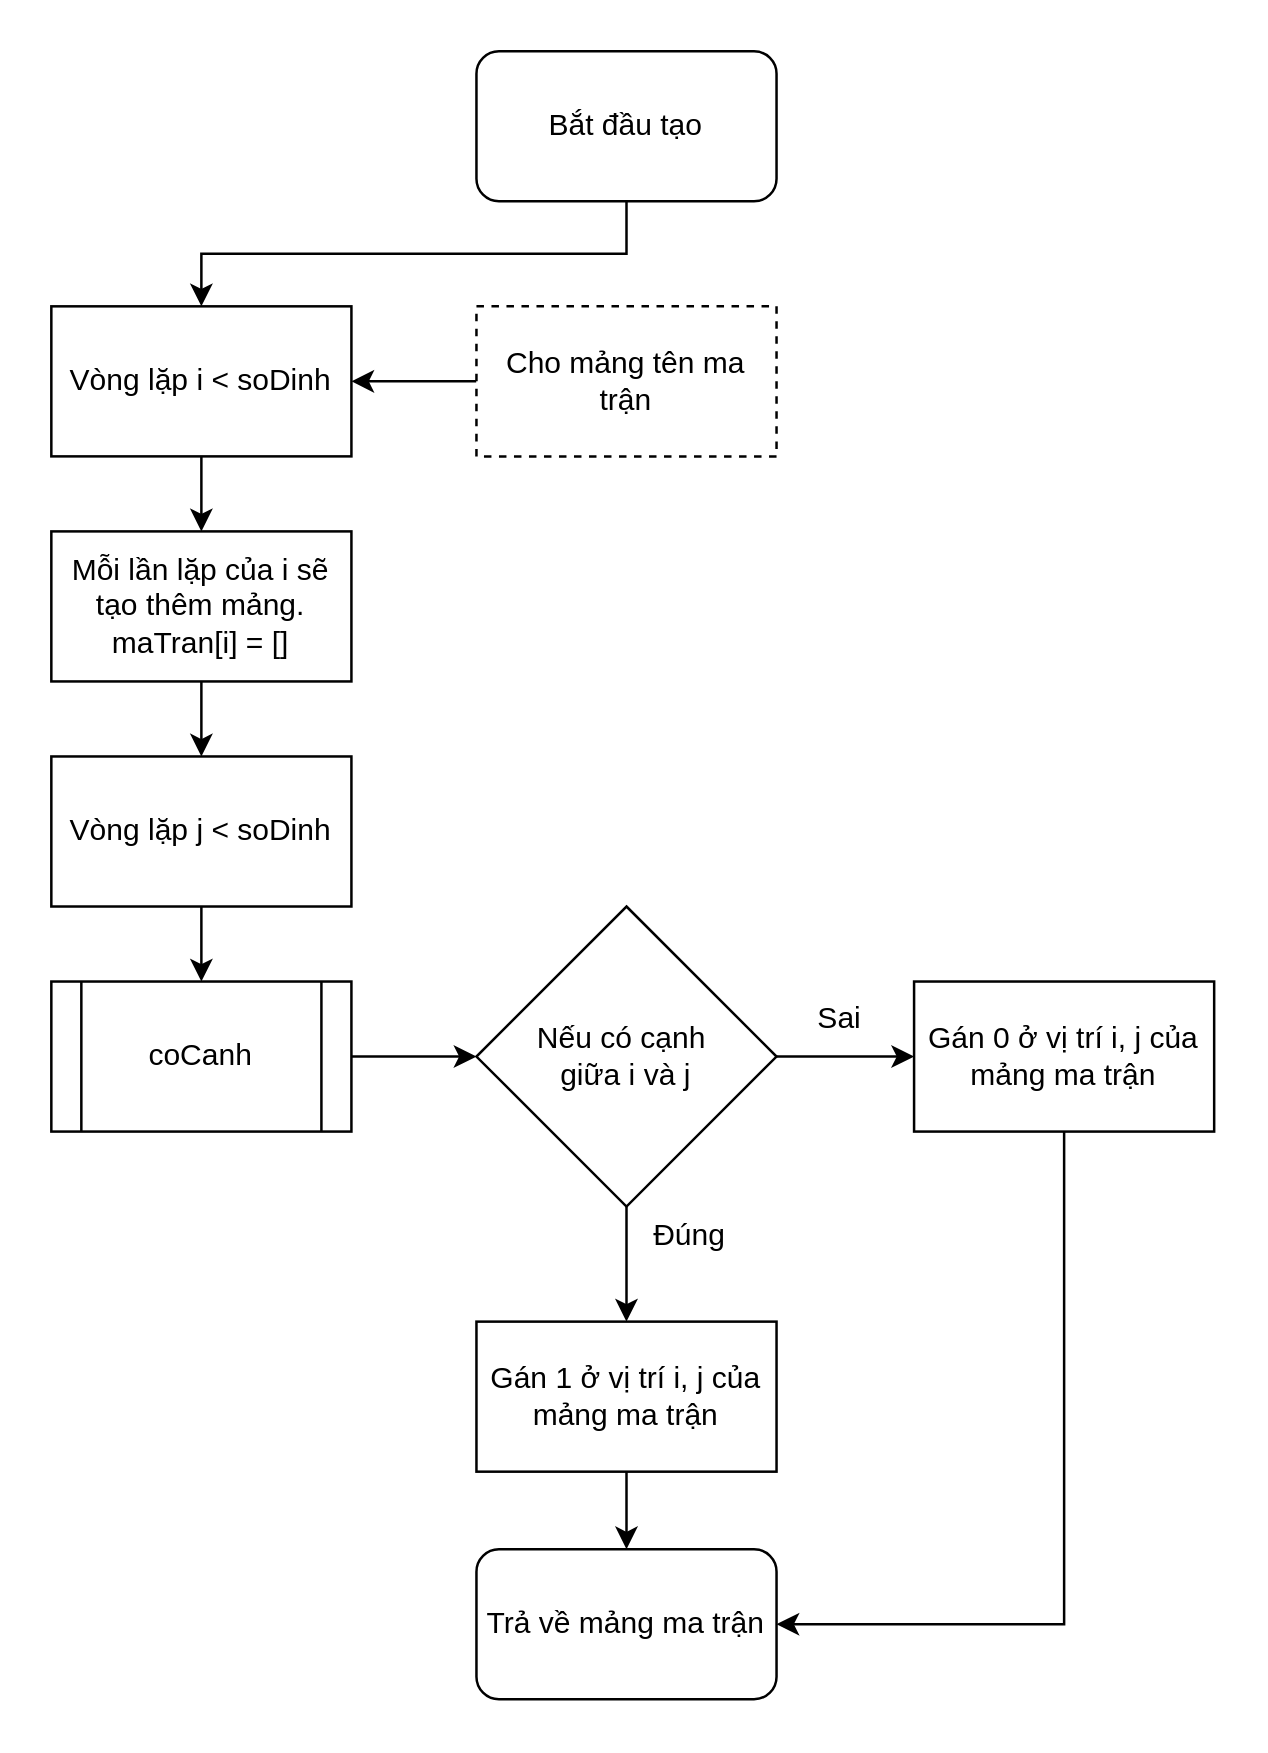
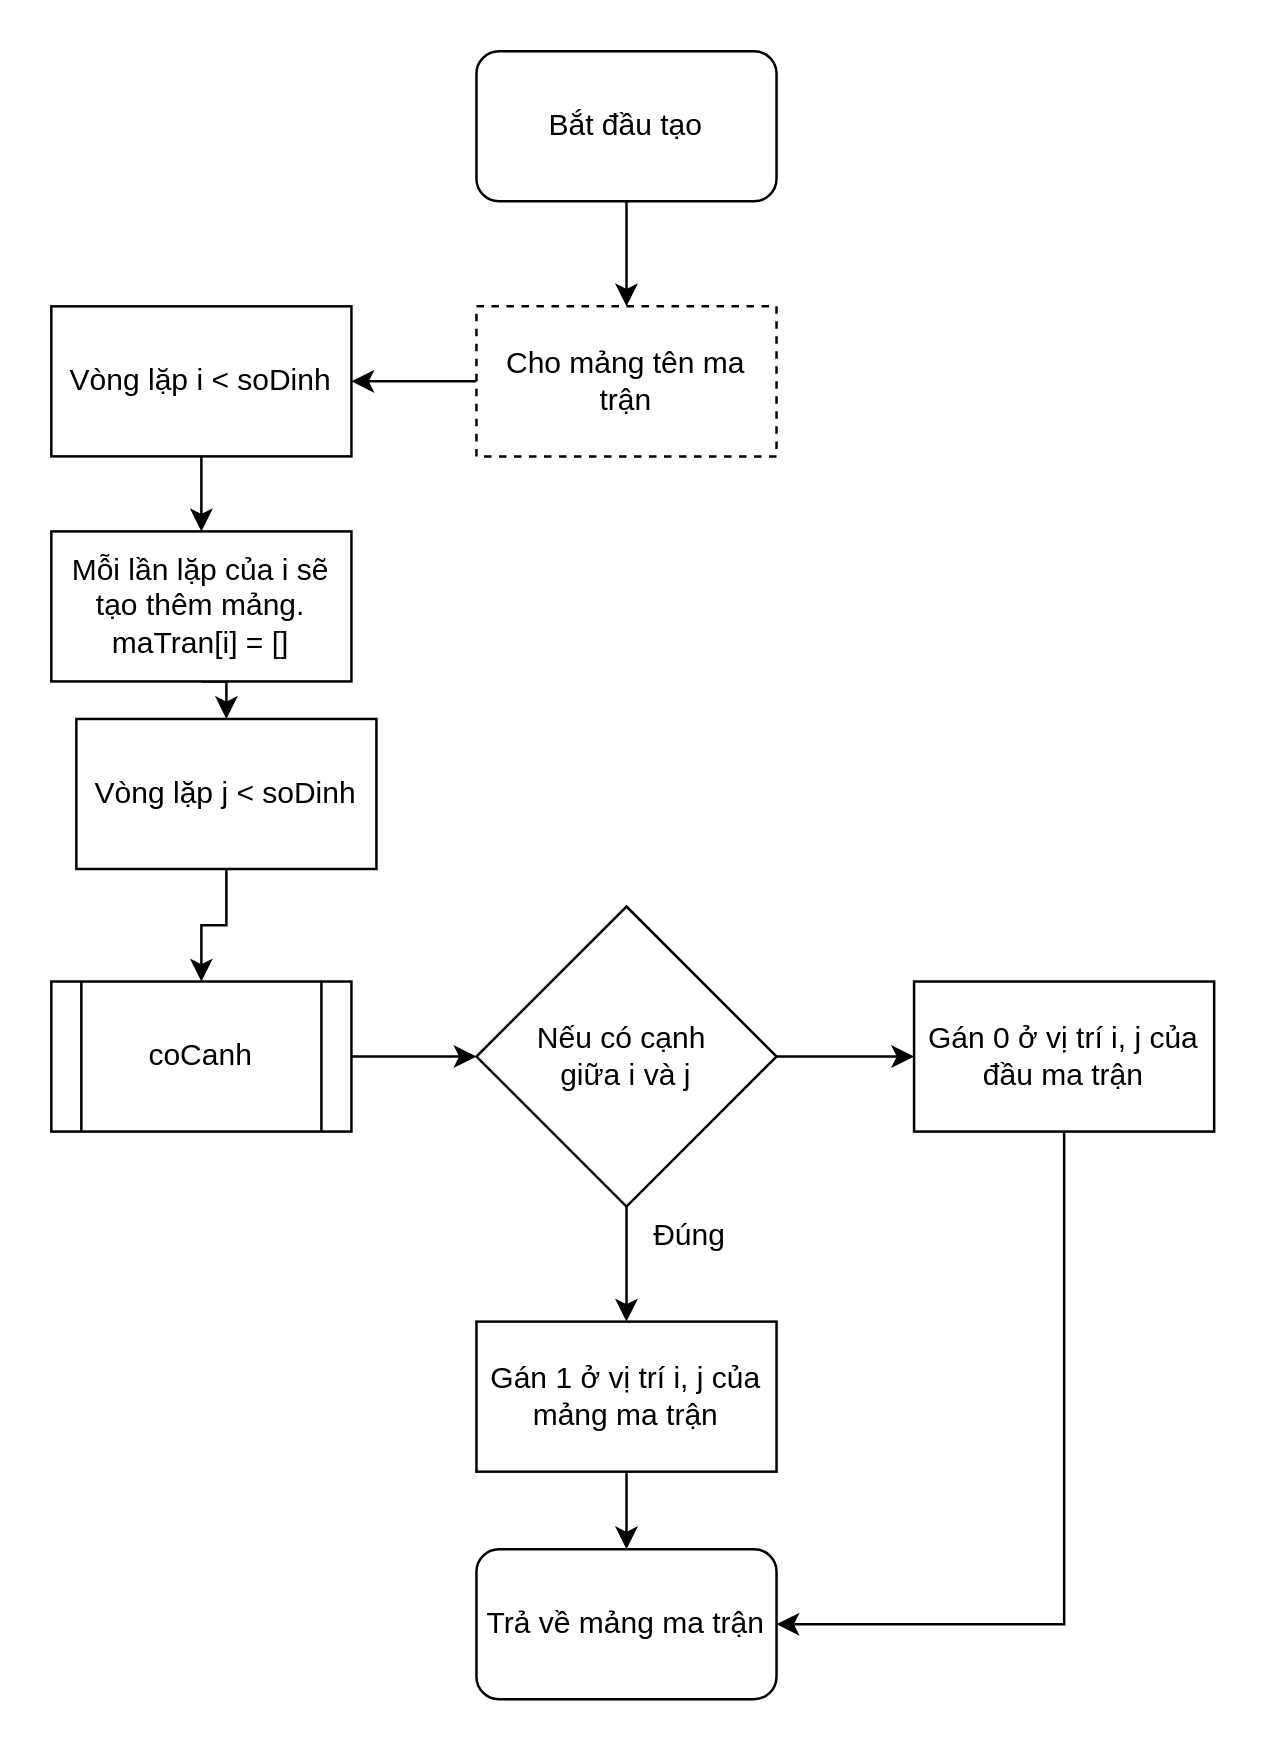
edge "Bắt đầu tạo" -> "Vòng lặp i < soDinh": now "Bắt đầu tạo" -> "Cho mảng tên ma trận"
node "Vòng lặp j < soDinh": moved (201, 831) -> (226, 794)
node "Sai": removed
node "Gán 0 ở vị trí i, j của mảng ma trận": label "Gán 0 ở vị trí i, j của mảng ma trận" -> "Gán 0 ở vị trí i, j của đầu ma trận"
